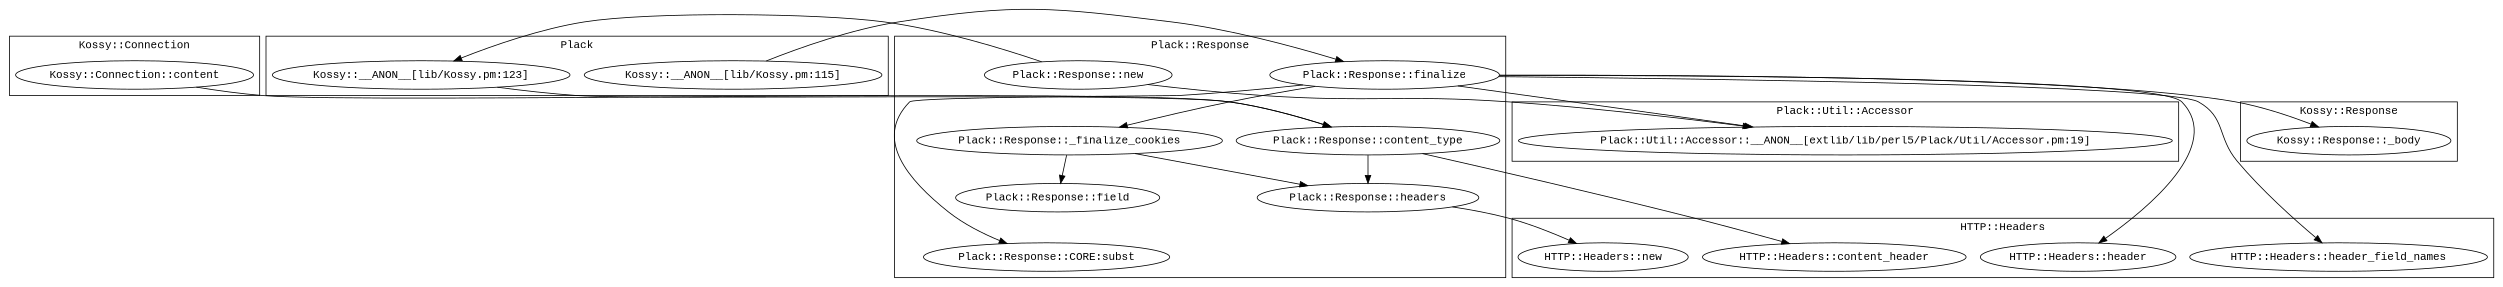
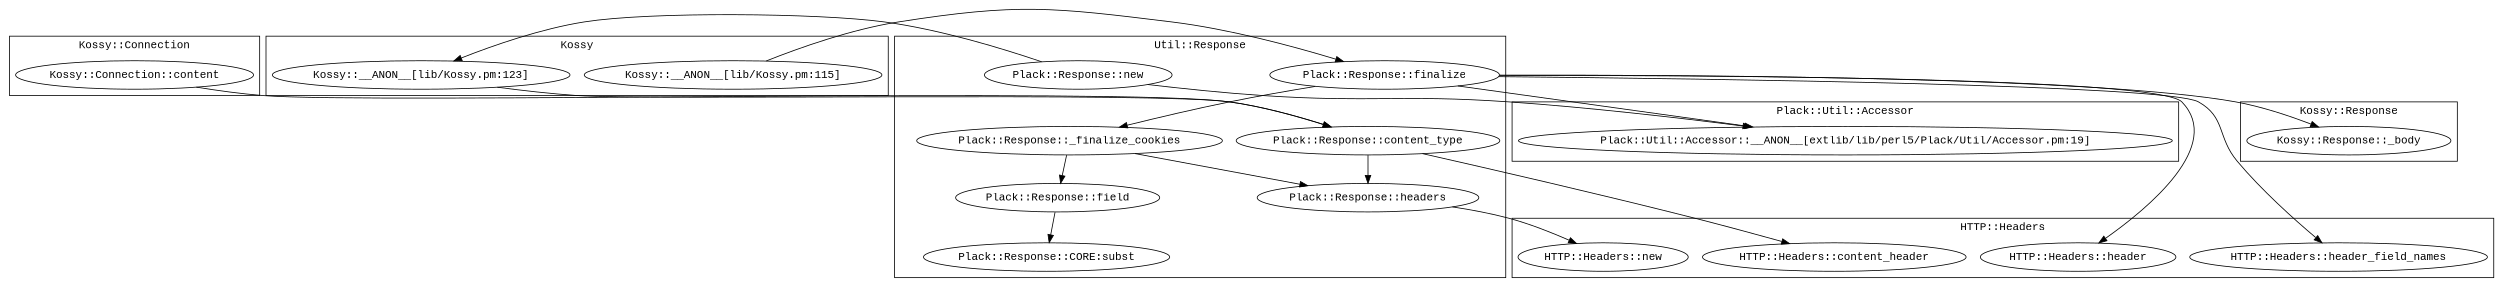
cluster "Plack": label "Plack" -> "Kossy"
cluster "Plack::Response": label "Plack::Response" -> "Util::Response"
edge "Plack::Response::finalize" -> "Plack::Response::CORE:subst": now "Plack::Response::field" -> "Plack::Response::CORE:subst"
